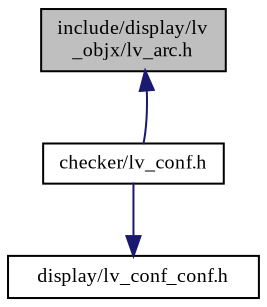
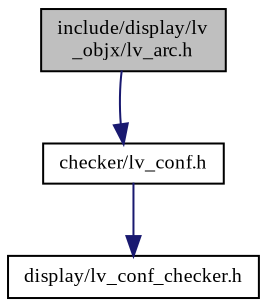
edge "checker/lv_conf.h" -> "include/display/lv _objx/lv_arc.h": reversed
node "display/lv_conf_conf.h": label "display/lv_conf_conf.h" -> "display/lv_conf_checker.h"
